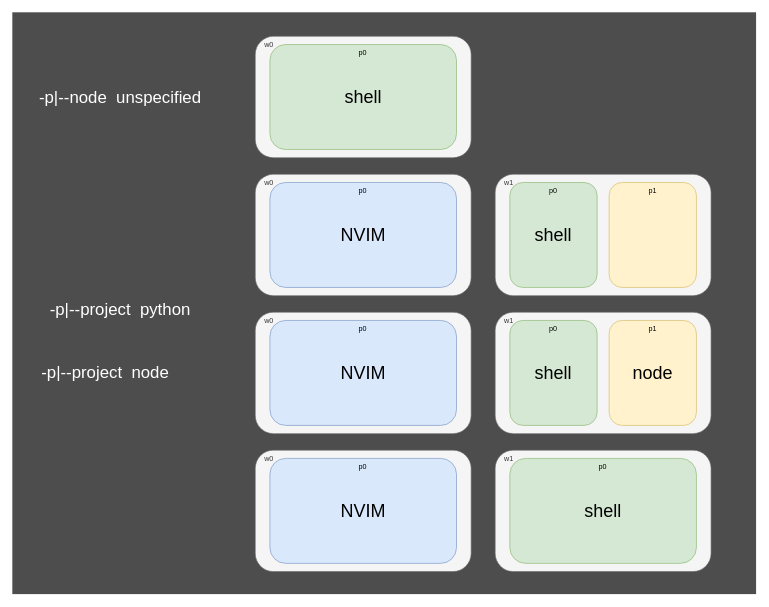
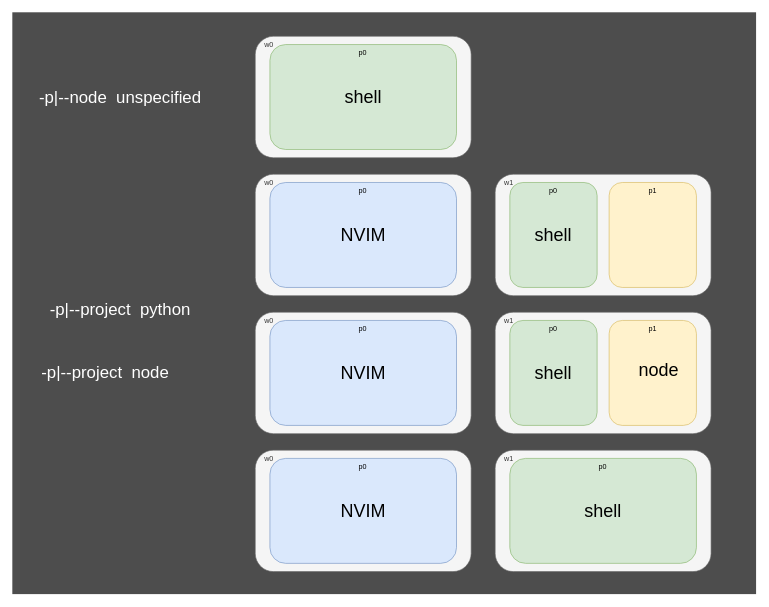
node "node": moved (653, 373) -> (659, 370)
